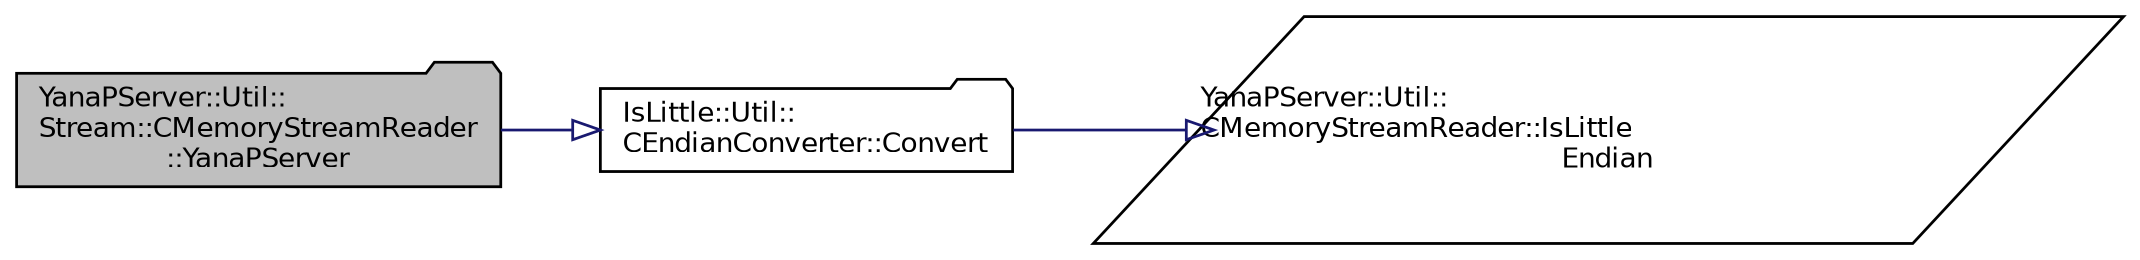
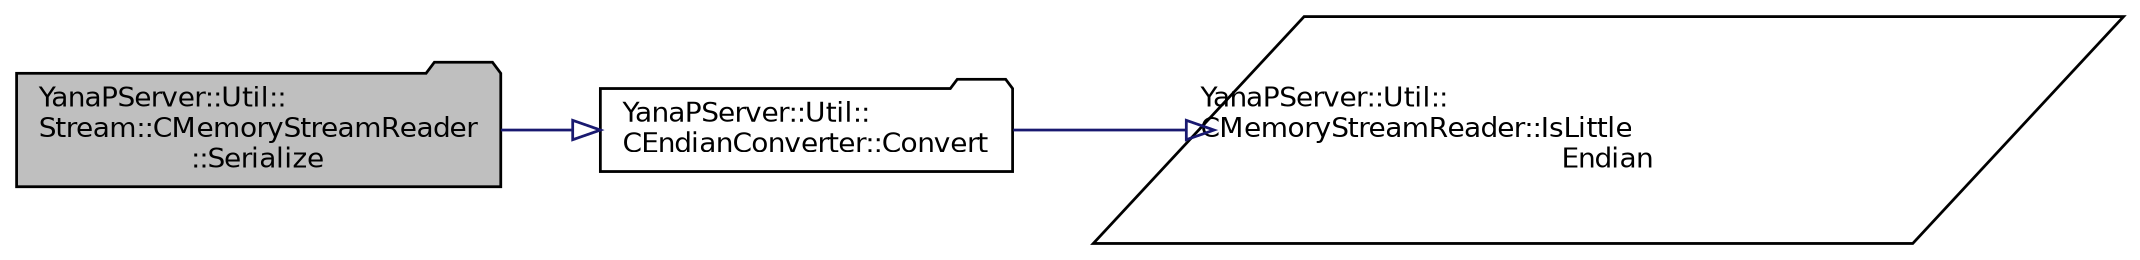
node "YanaPServer::Util:: Stream::CMemoryStreamReader ::YanaPServer": label "YanaPServer::Util:: Stream::CMemoryStreamReader ::YanaPServer" -> "YanaPServer::Util:: Stream::CMemoryStreamReader ::Serialize"
node "IsLittle::Util:: CEndianConverter::Convert": label "IsLittle::Util:: CEndianConverter::Convert" -> "YanaPServer::Util:: CEndianConverter::Convert"
